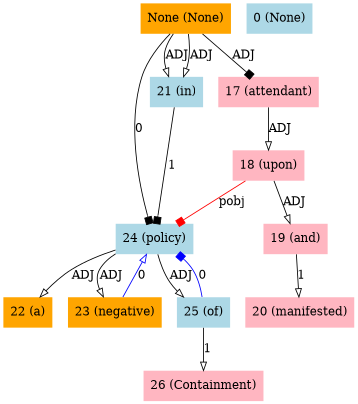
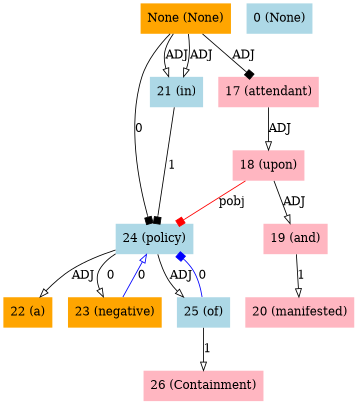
edge "24 (policy)" -> "23 (negative)": label "ADJ" -> "0"
